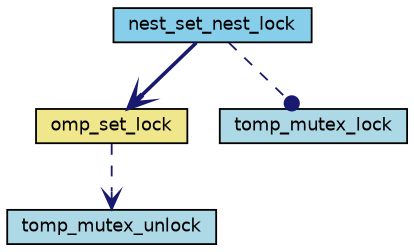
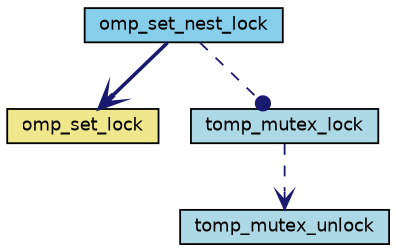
node "nest_set_nest_lock": label "nest_set_nest_lock" -> "omp_set_nest_lock"
edge "omp_set_lock" -> "tomp_mutex_unlock": now "tomp_mutex_lock" -> "tomp_mutex_unlock"
